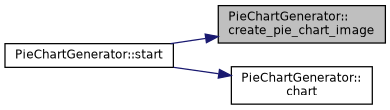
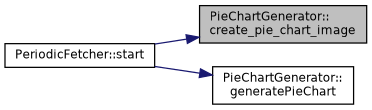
node "PieChartGenerator::start": label "PieChartGenerator::start" -> "PeriodicFetcher::start"
node "PieChartGenerator:: chart": label "PieChartGenerator:: chart" -> "PieChartGenerator:: generatePieChart"
